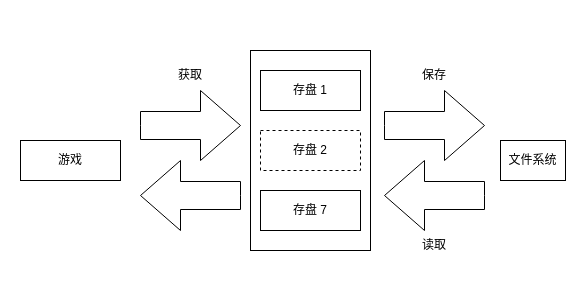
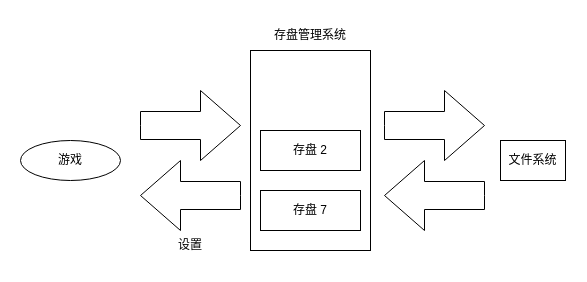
node "存盘管理系统": added
node "获取": removed
node "保存": removed
node "存盘 1": removed
node "存盘 2": style dashed -> solid
node "游戏": shape rectangle -> ellipse
node "设置": added
node "读取": removed
